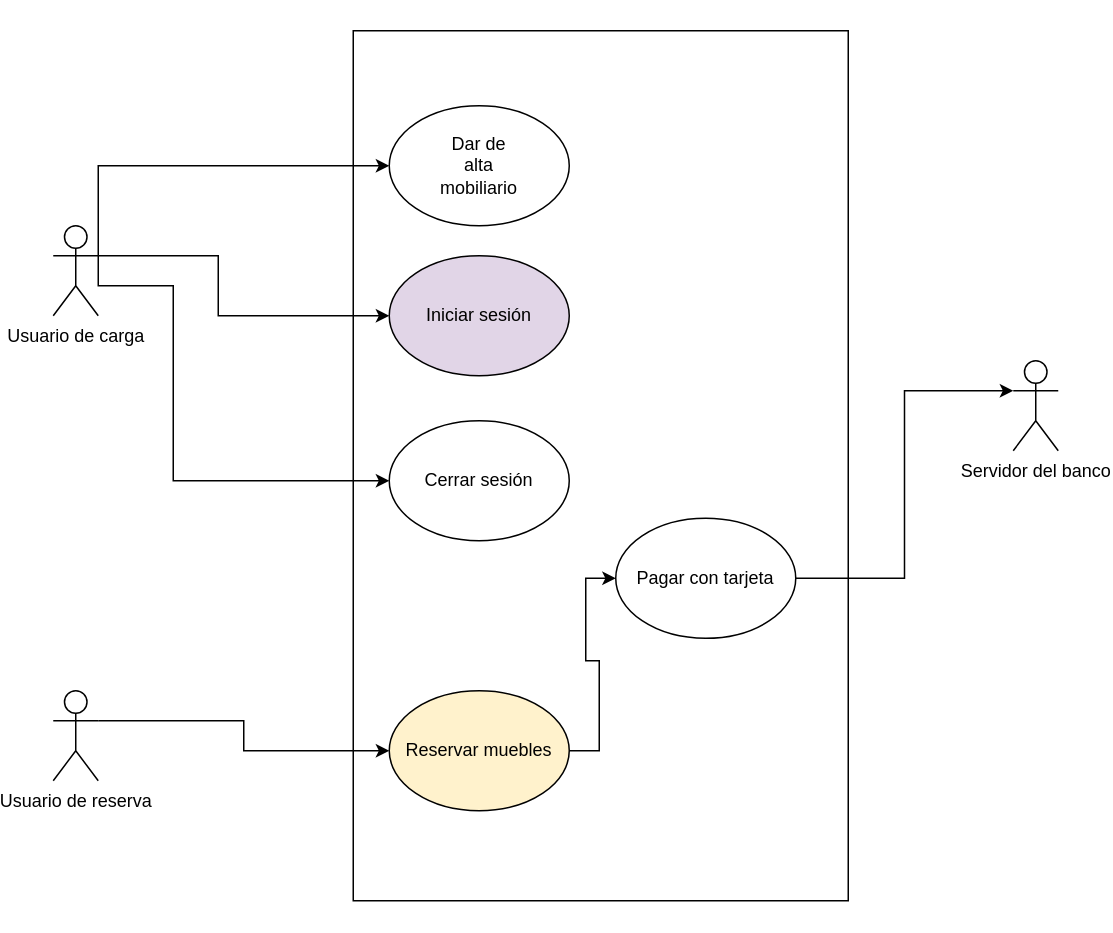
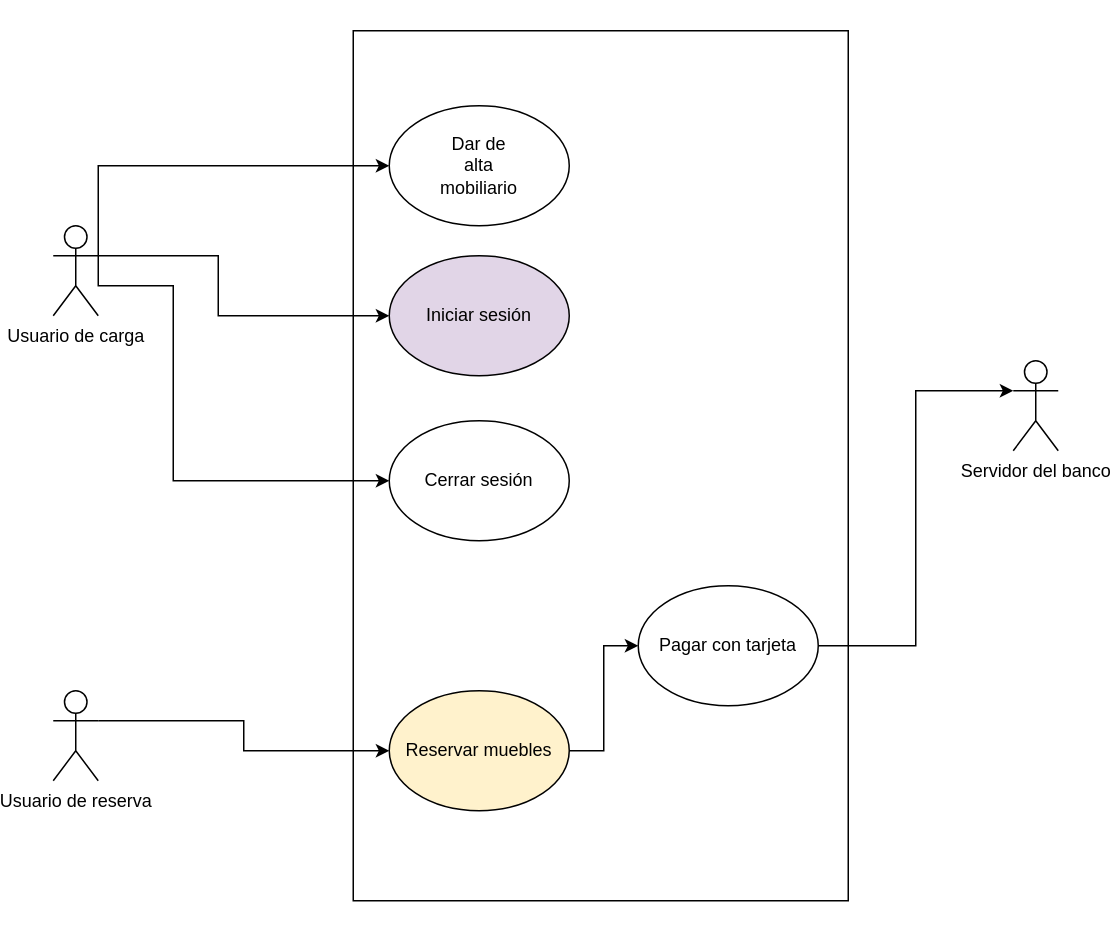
node "Pagar con tarjeta": moved (706, 578) -> (728, 646)
